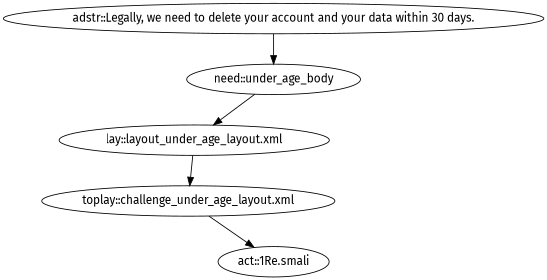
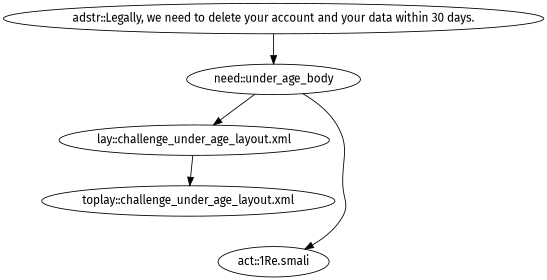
node "lay::layout_under_age_layout.xml": label "lay::layout_under_age_layout.xml" -> "lay::challenge_under_age_layout.xml"
edge "toplay::challenge_under_age_layout.xml" -> "act::1Re.smali": now "need::under_age_body" -> "act::1Re.smali"
